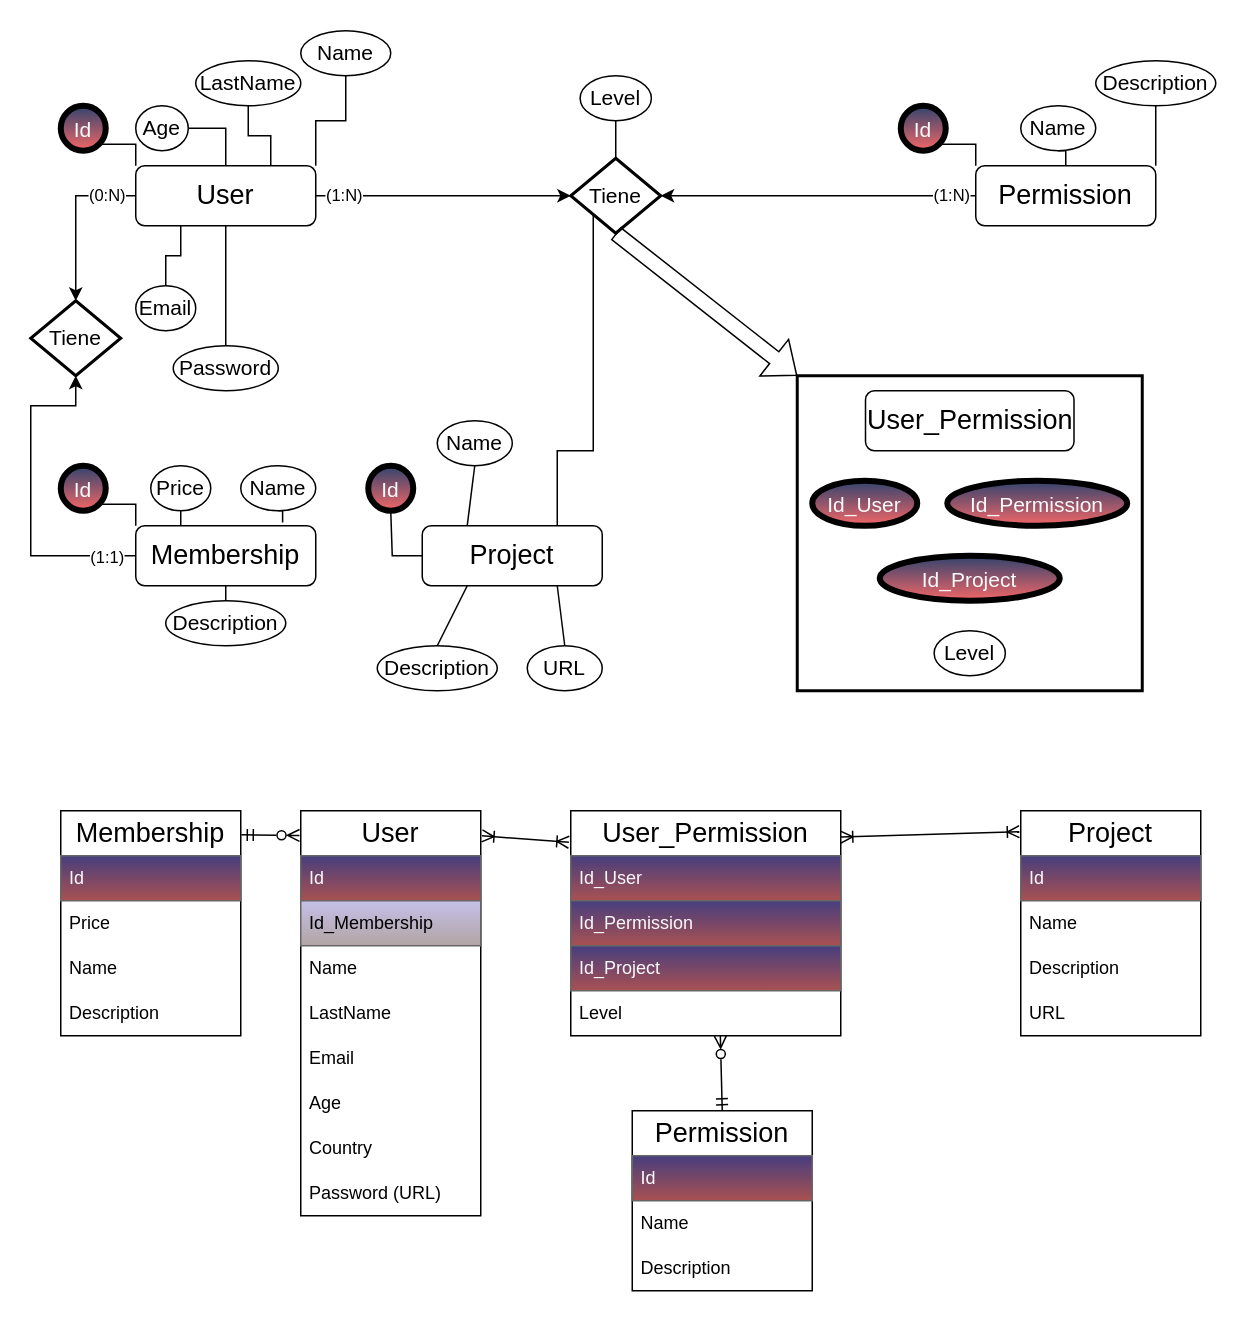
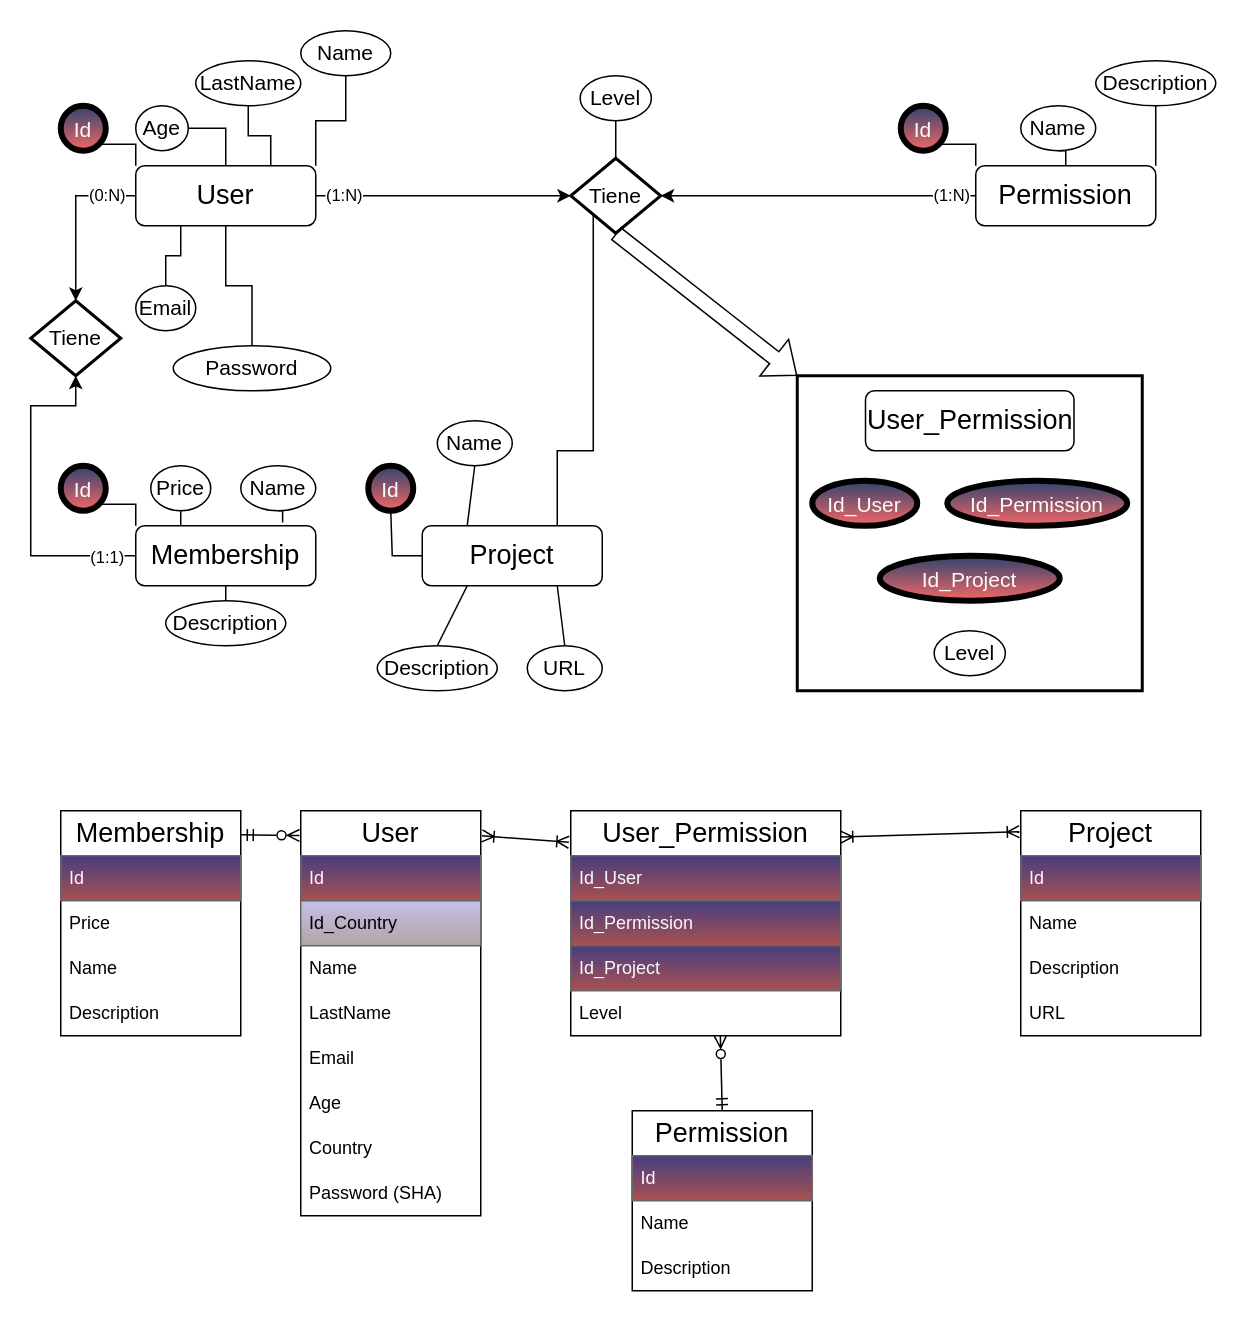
node "Password": size 105x45 -> 158x45
node "Id_Membership": label "Id_Membership" -> "Id_Country"
node "Password (URL)": label "Password (URL)" -> "Password (SHA)"
